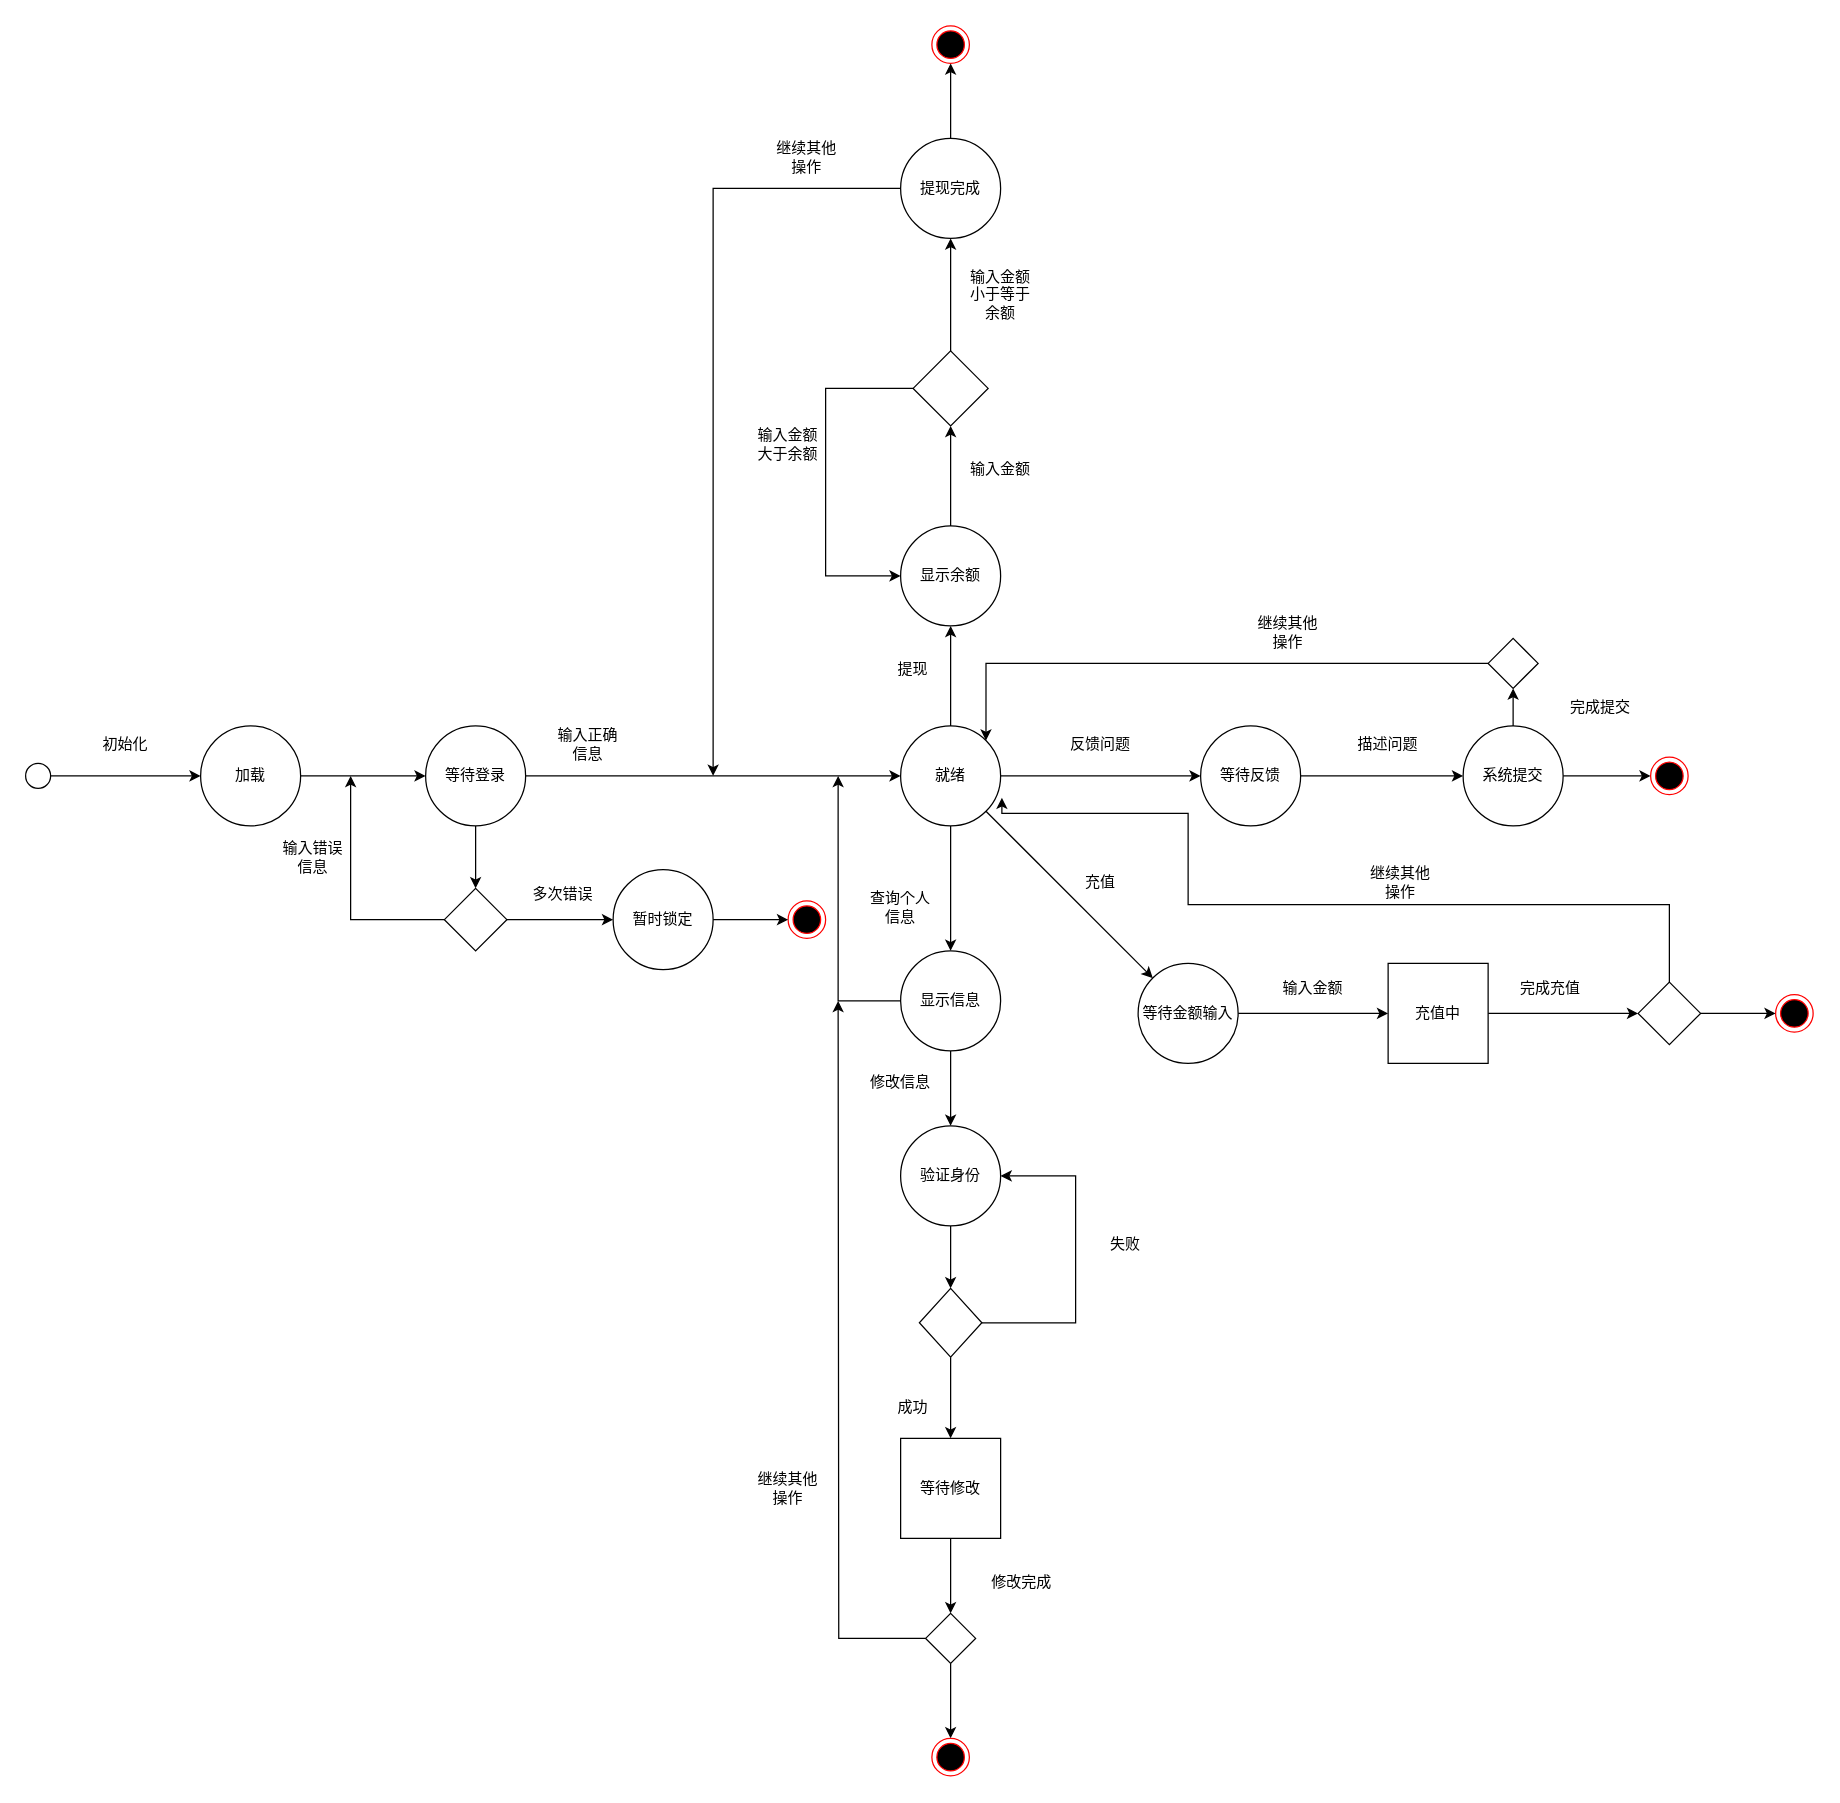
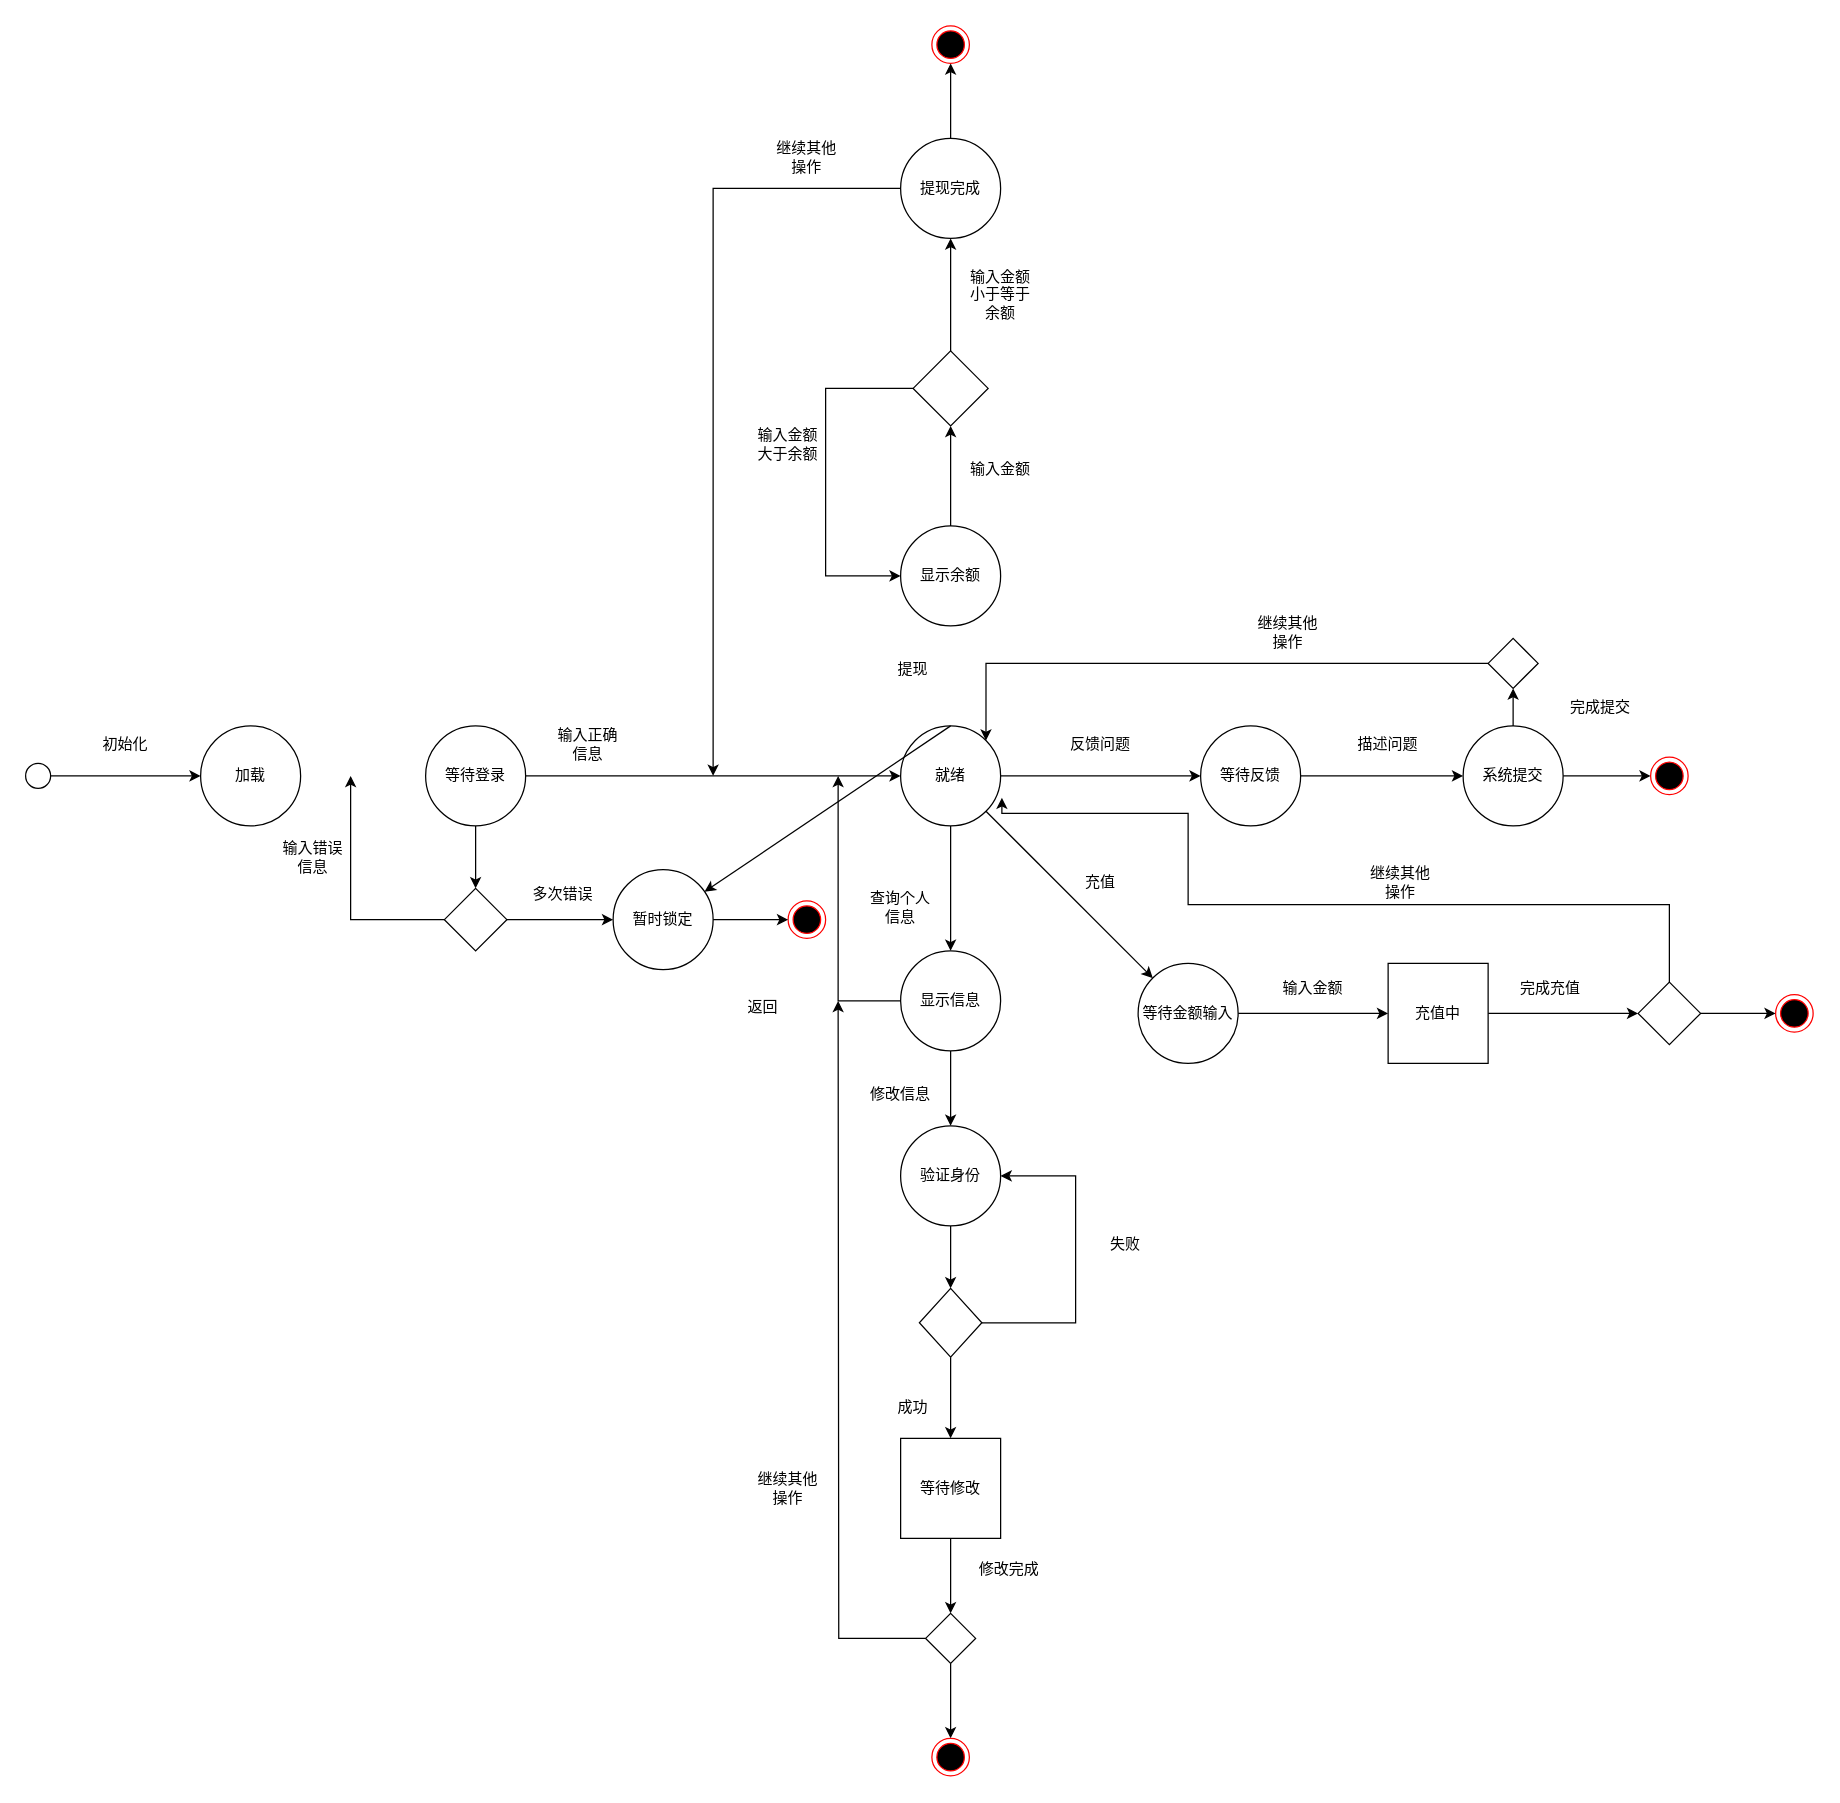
edge "就绪" -> "显示余额": now "就绪" -> "暂时锁定"
edge "加载" -> "等待登录": removed
node "返回": added
node "修改信息": moved (901, 1082) -> (901, 1094)
node "修改完成": moved (1022, 1582) -> (1009, 1569)
